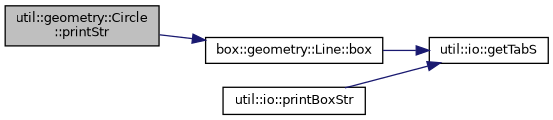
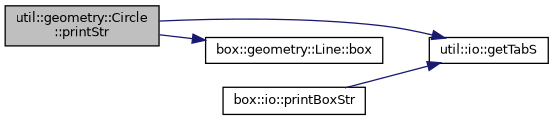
edge "box::geometry::Line::box" -> "util::io::getTabS": now "util::geometry::Circle ::printStr" -> "util::io::getTabS"
node "util::io::printBoxStr": label "util::io::printBoxStr" -> "box::io::printBoxStr"
